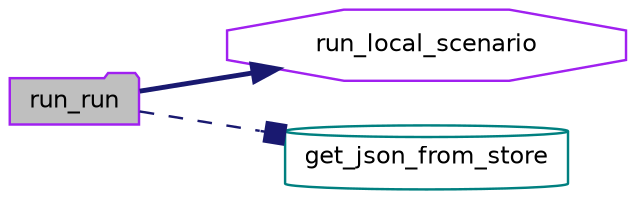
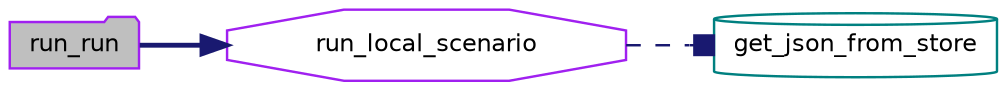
edge "run_run" -> "get_json_from_store": now "run_local_scenario" -> "get_json_from_store"
